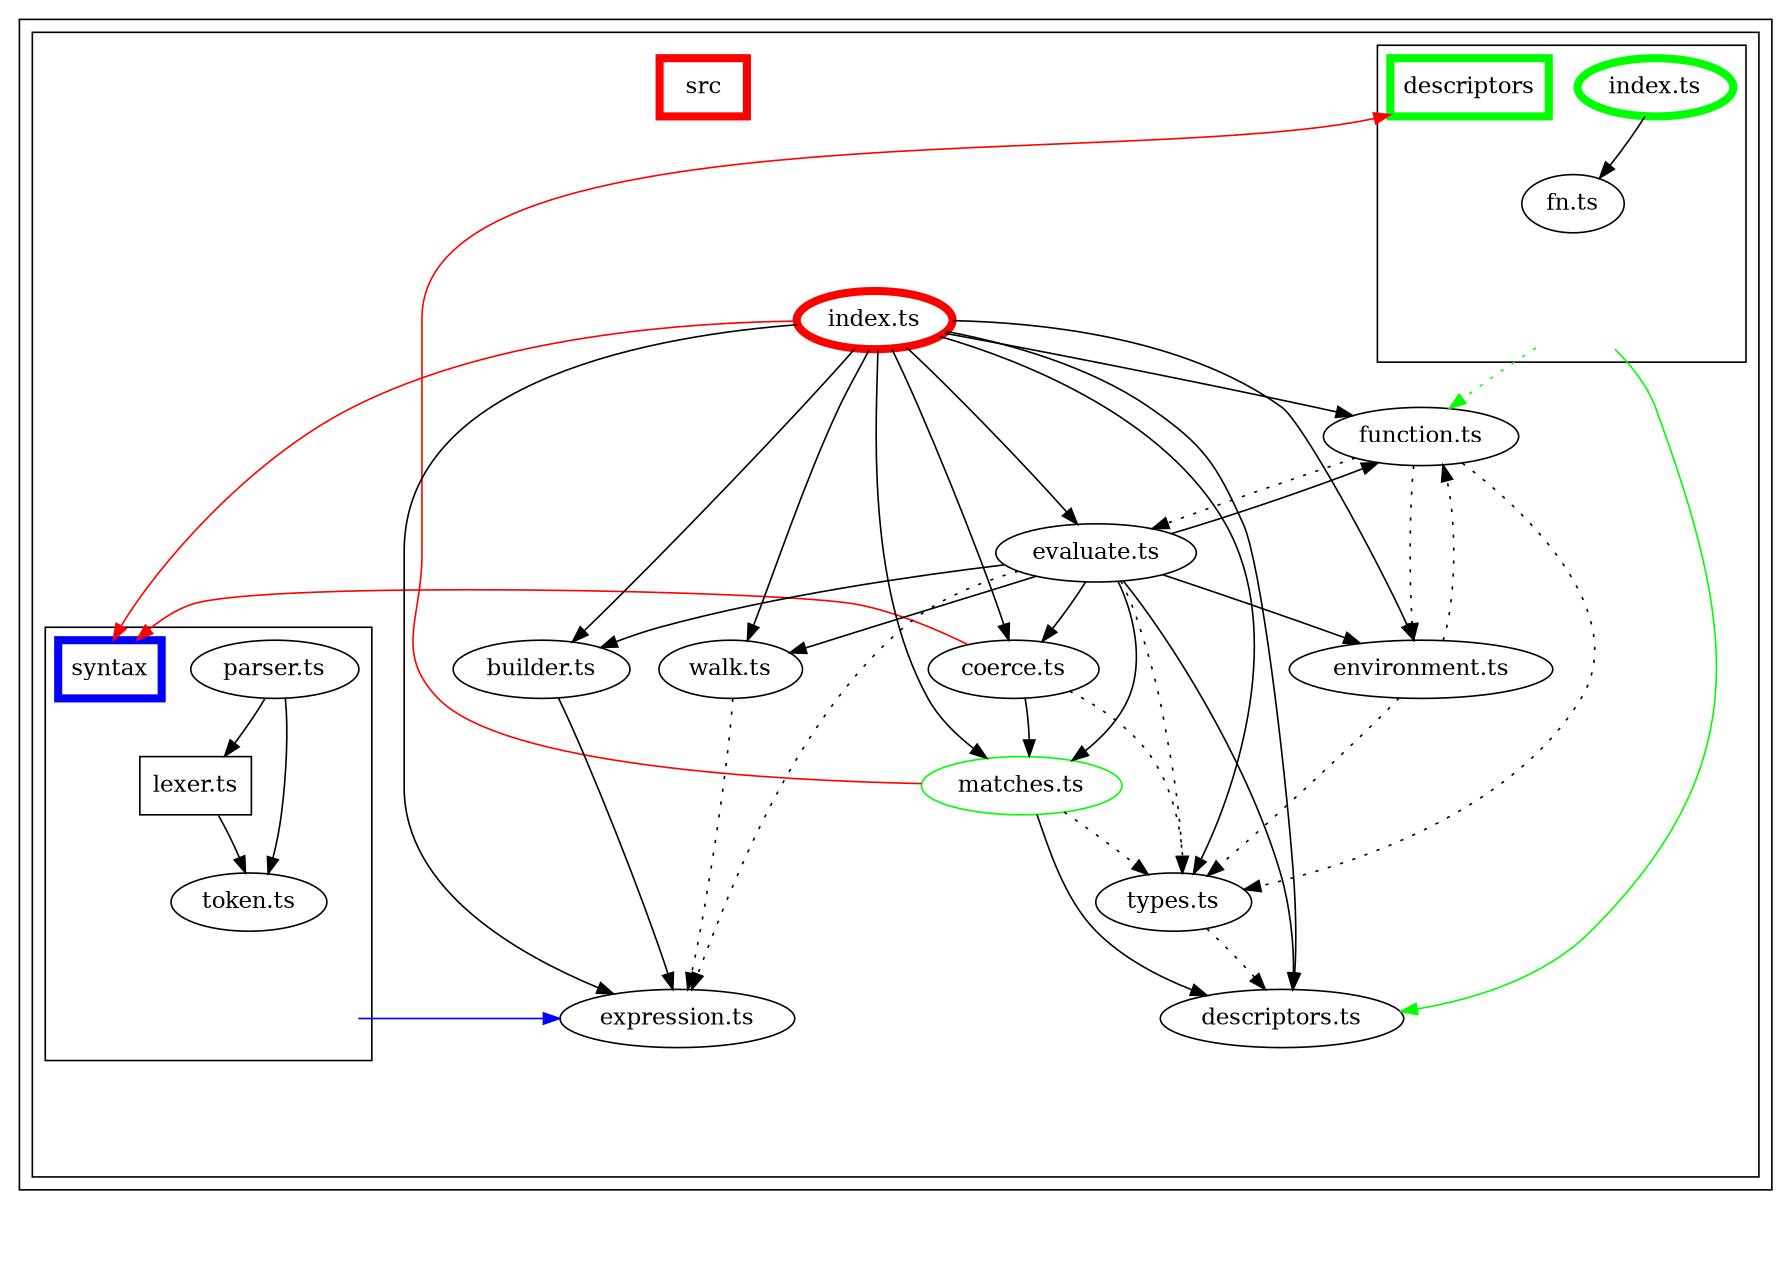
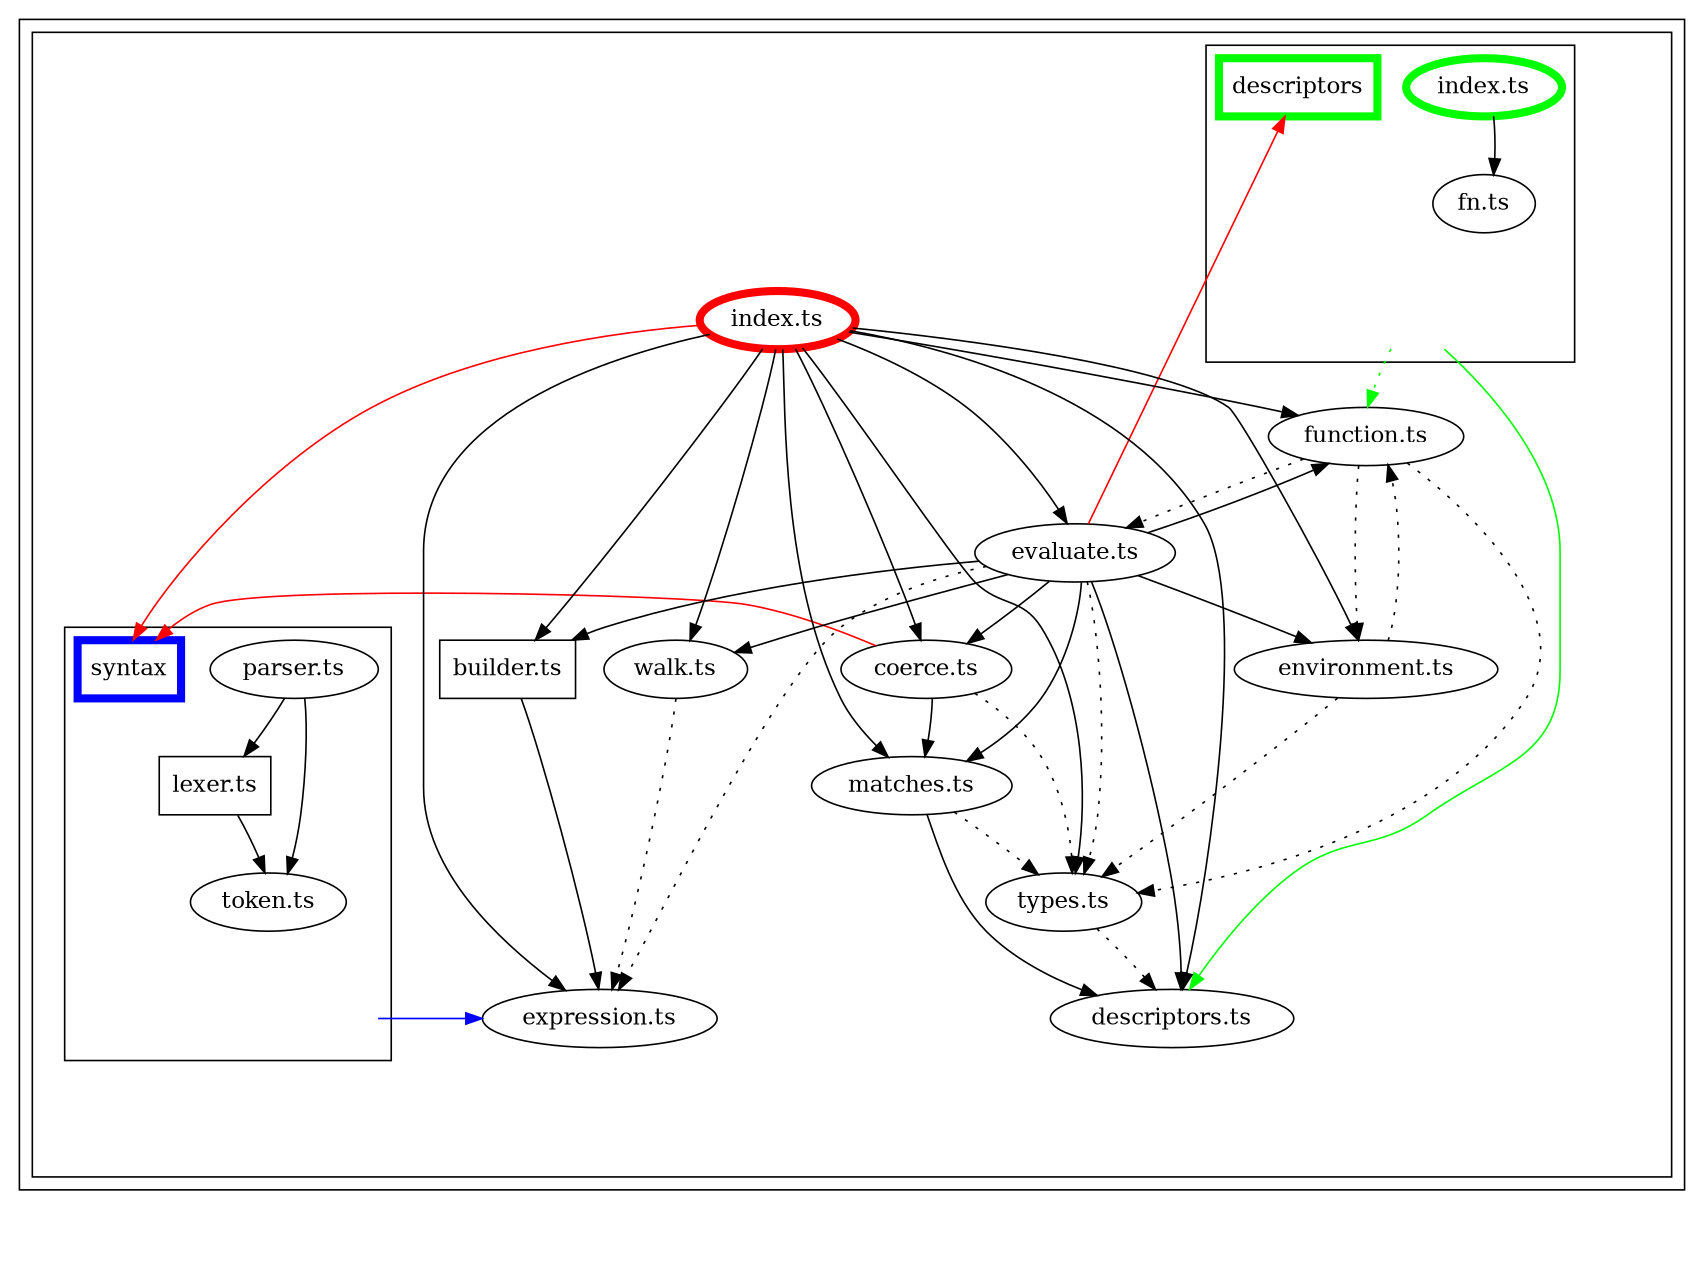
node "src": removed
edge "matches.ts" -> "descriptors": now "evaluate.ts" -> "descriptors"
node "builder.ts": shape ellipse -> box
node "matches.ts": color #00ff00 -> black
